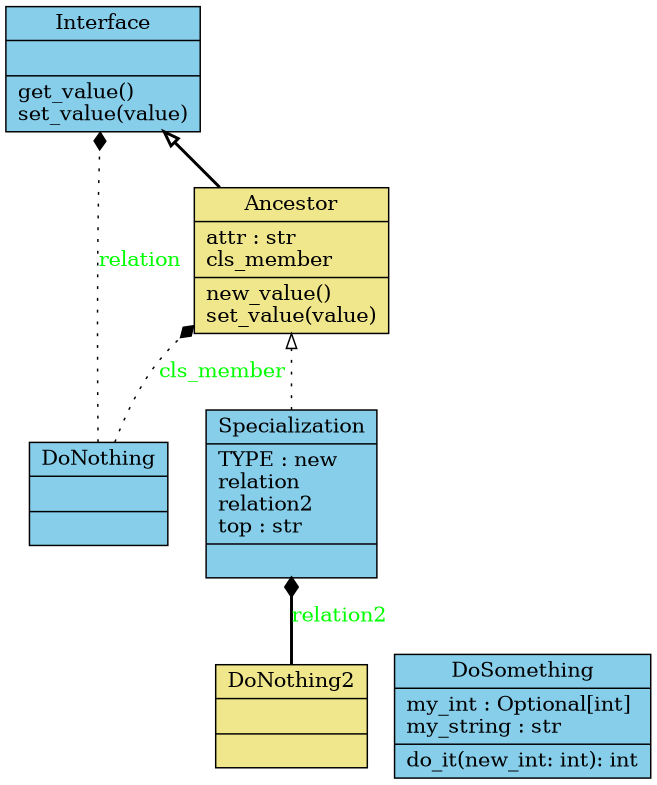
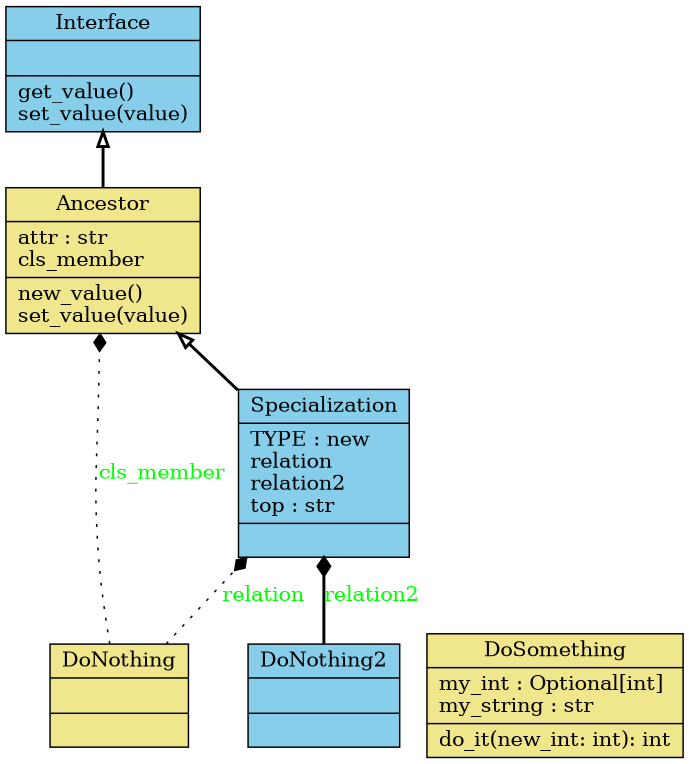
edge "DoNothing" -> "Interface": now "DoNothing" -> "Specialization"
edge "Specialization" -> "Ancestor": style dotted -> bold
node "DoNothing": fillcolor skyblue -> khaki
node "DoNothing2": fillcolor khaki -> skyblue
node "DoSomething": fillcolor skyblue -> khaki
